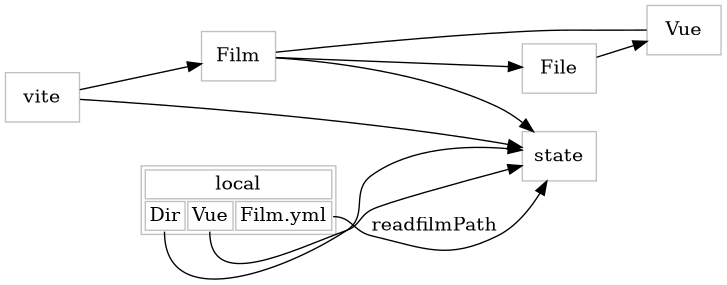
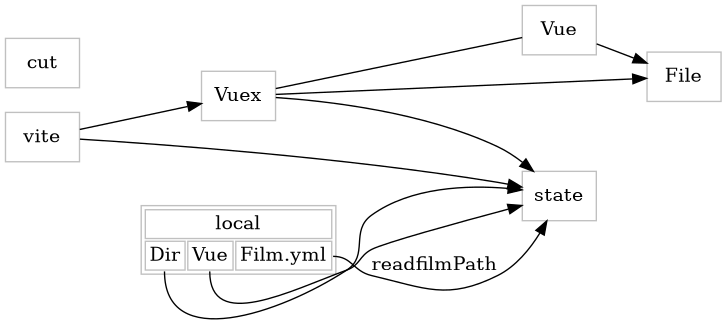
edge "File" -> "Vue": reversed
node "Film": label "Film" -> "Vuex"
node "cut": added
